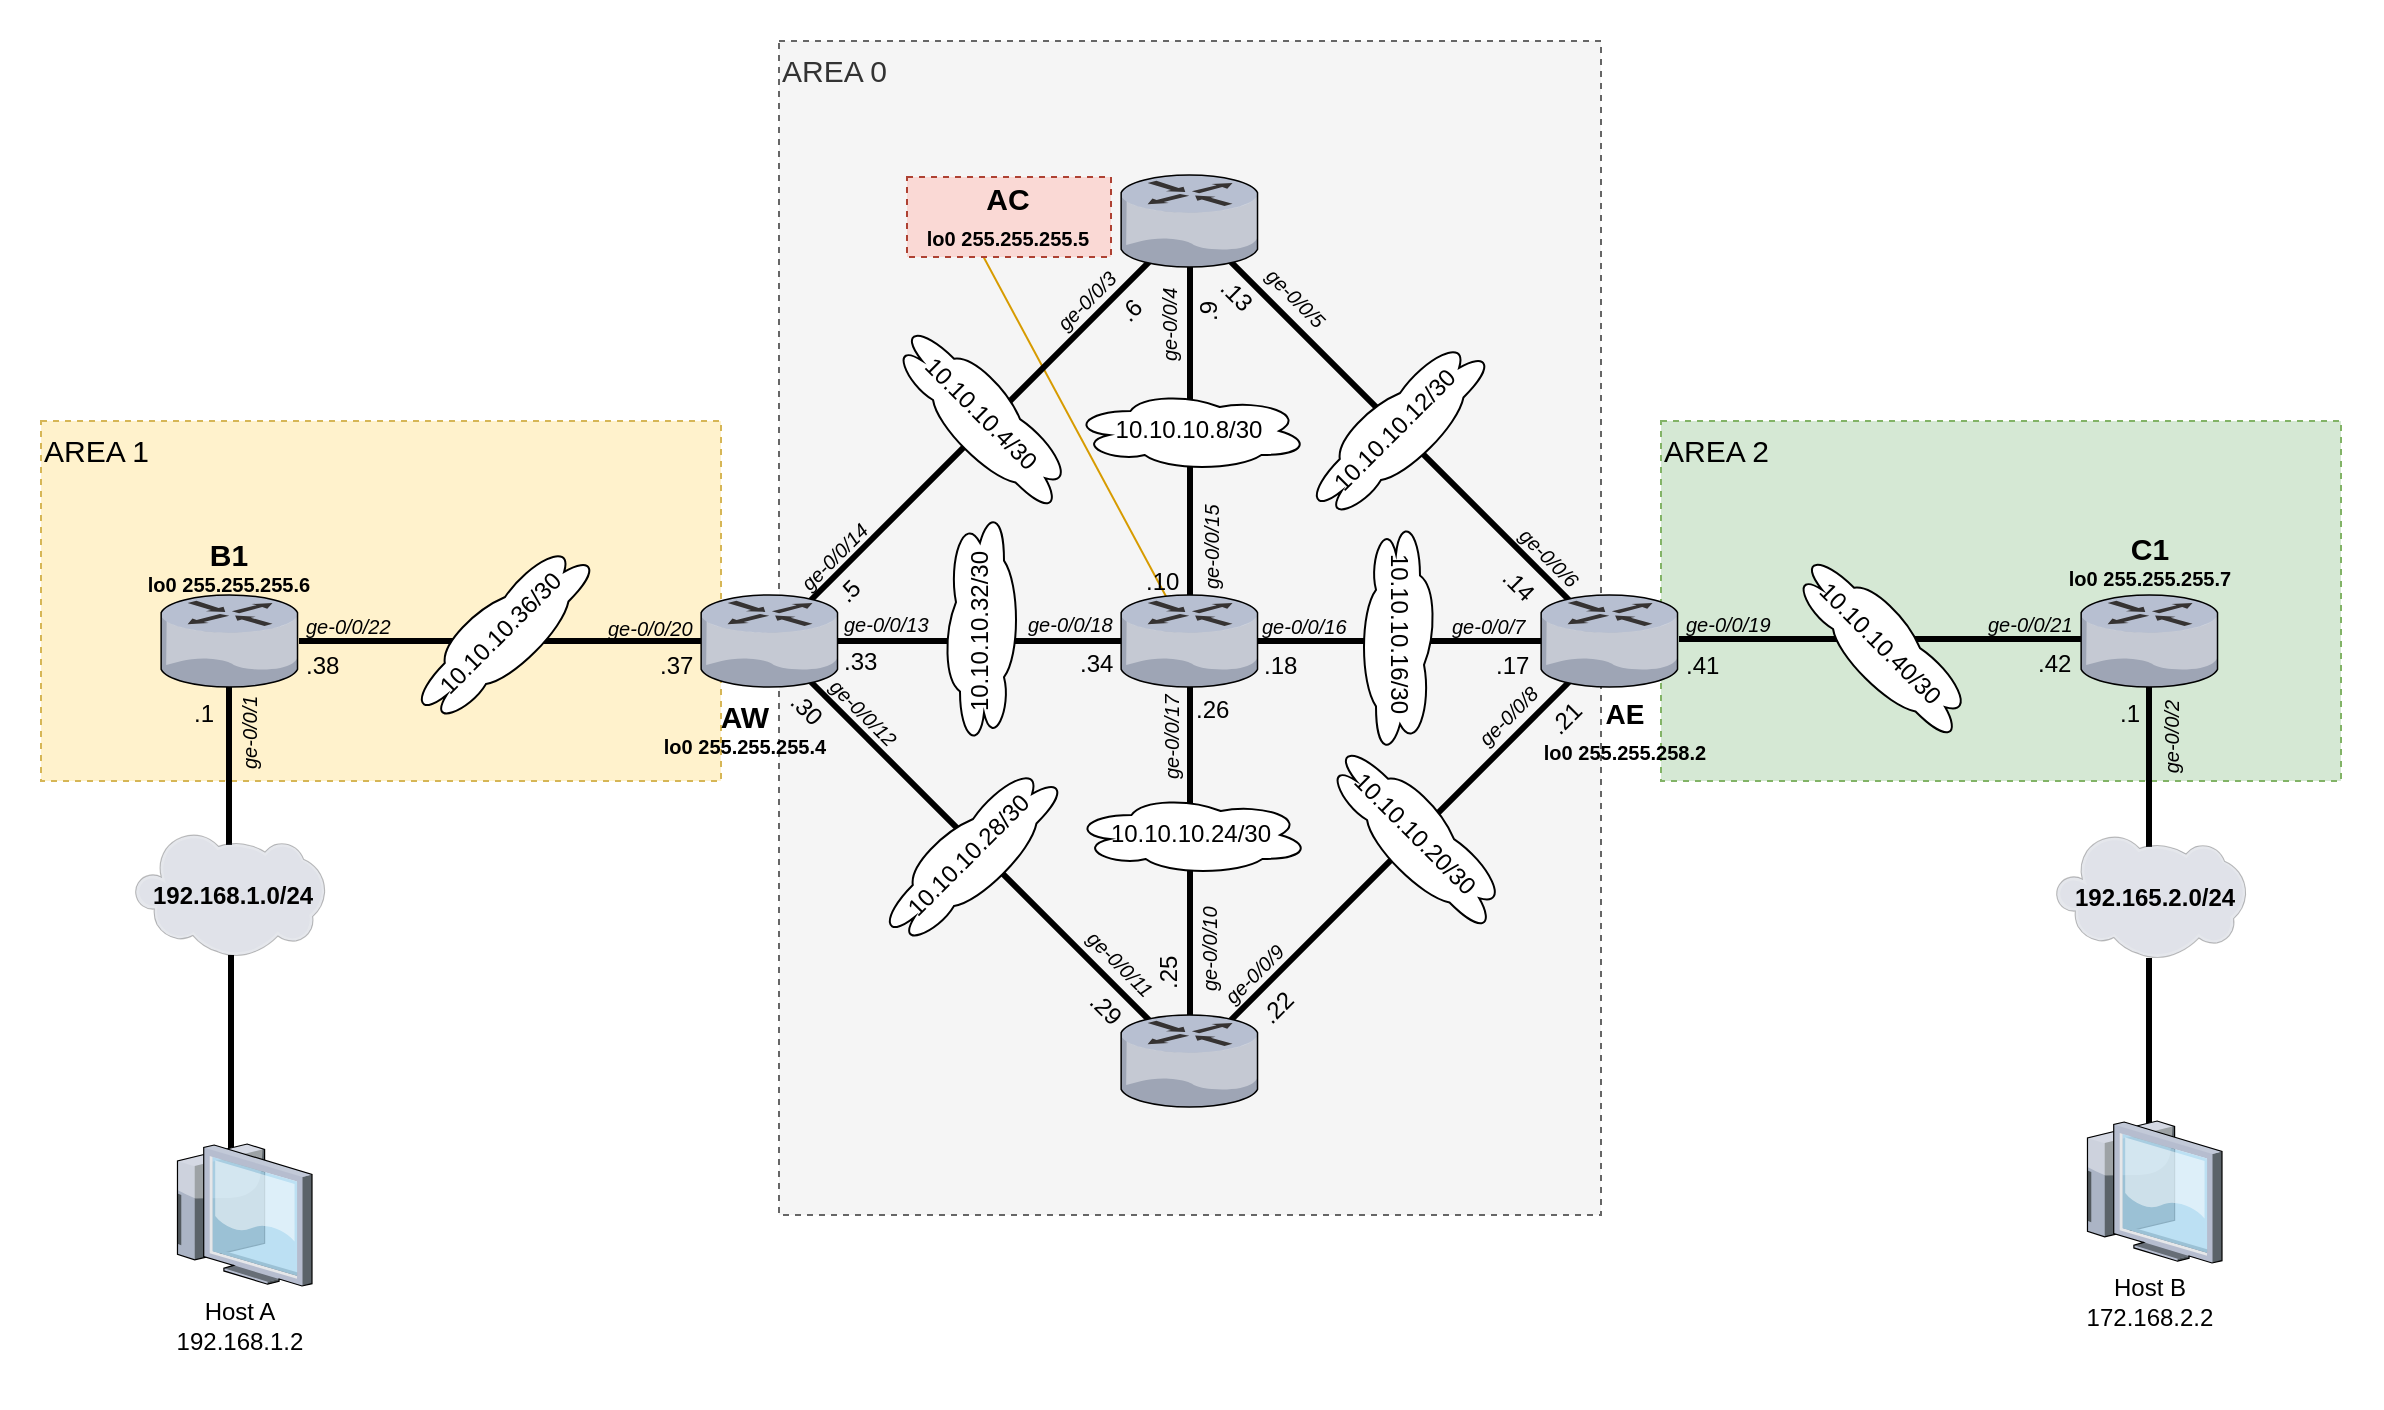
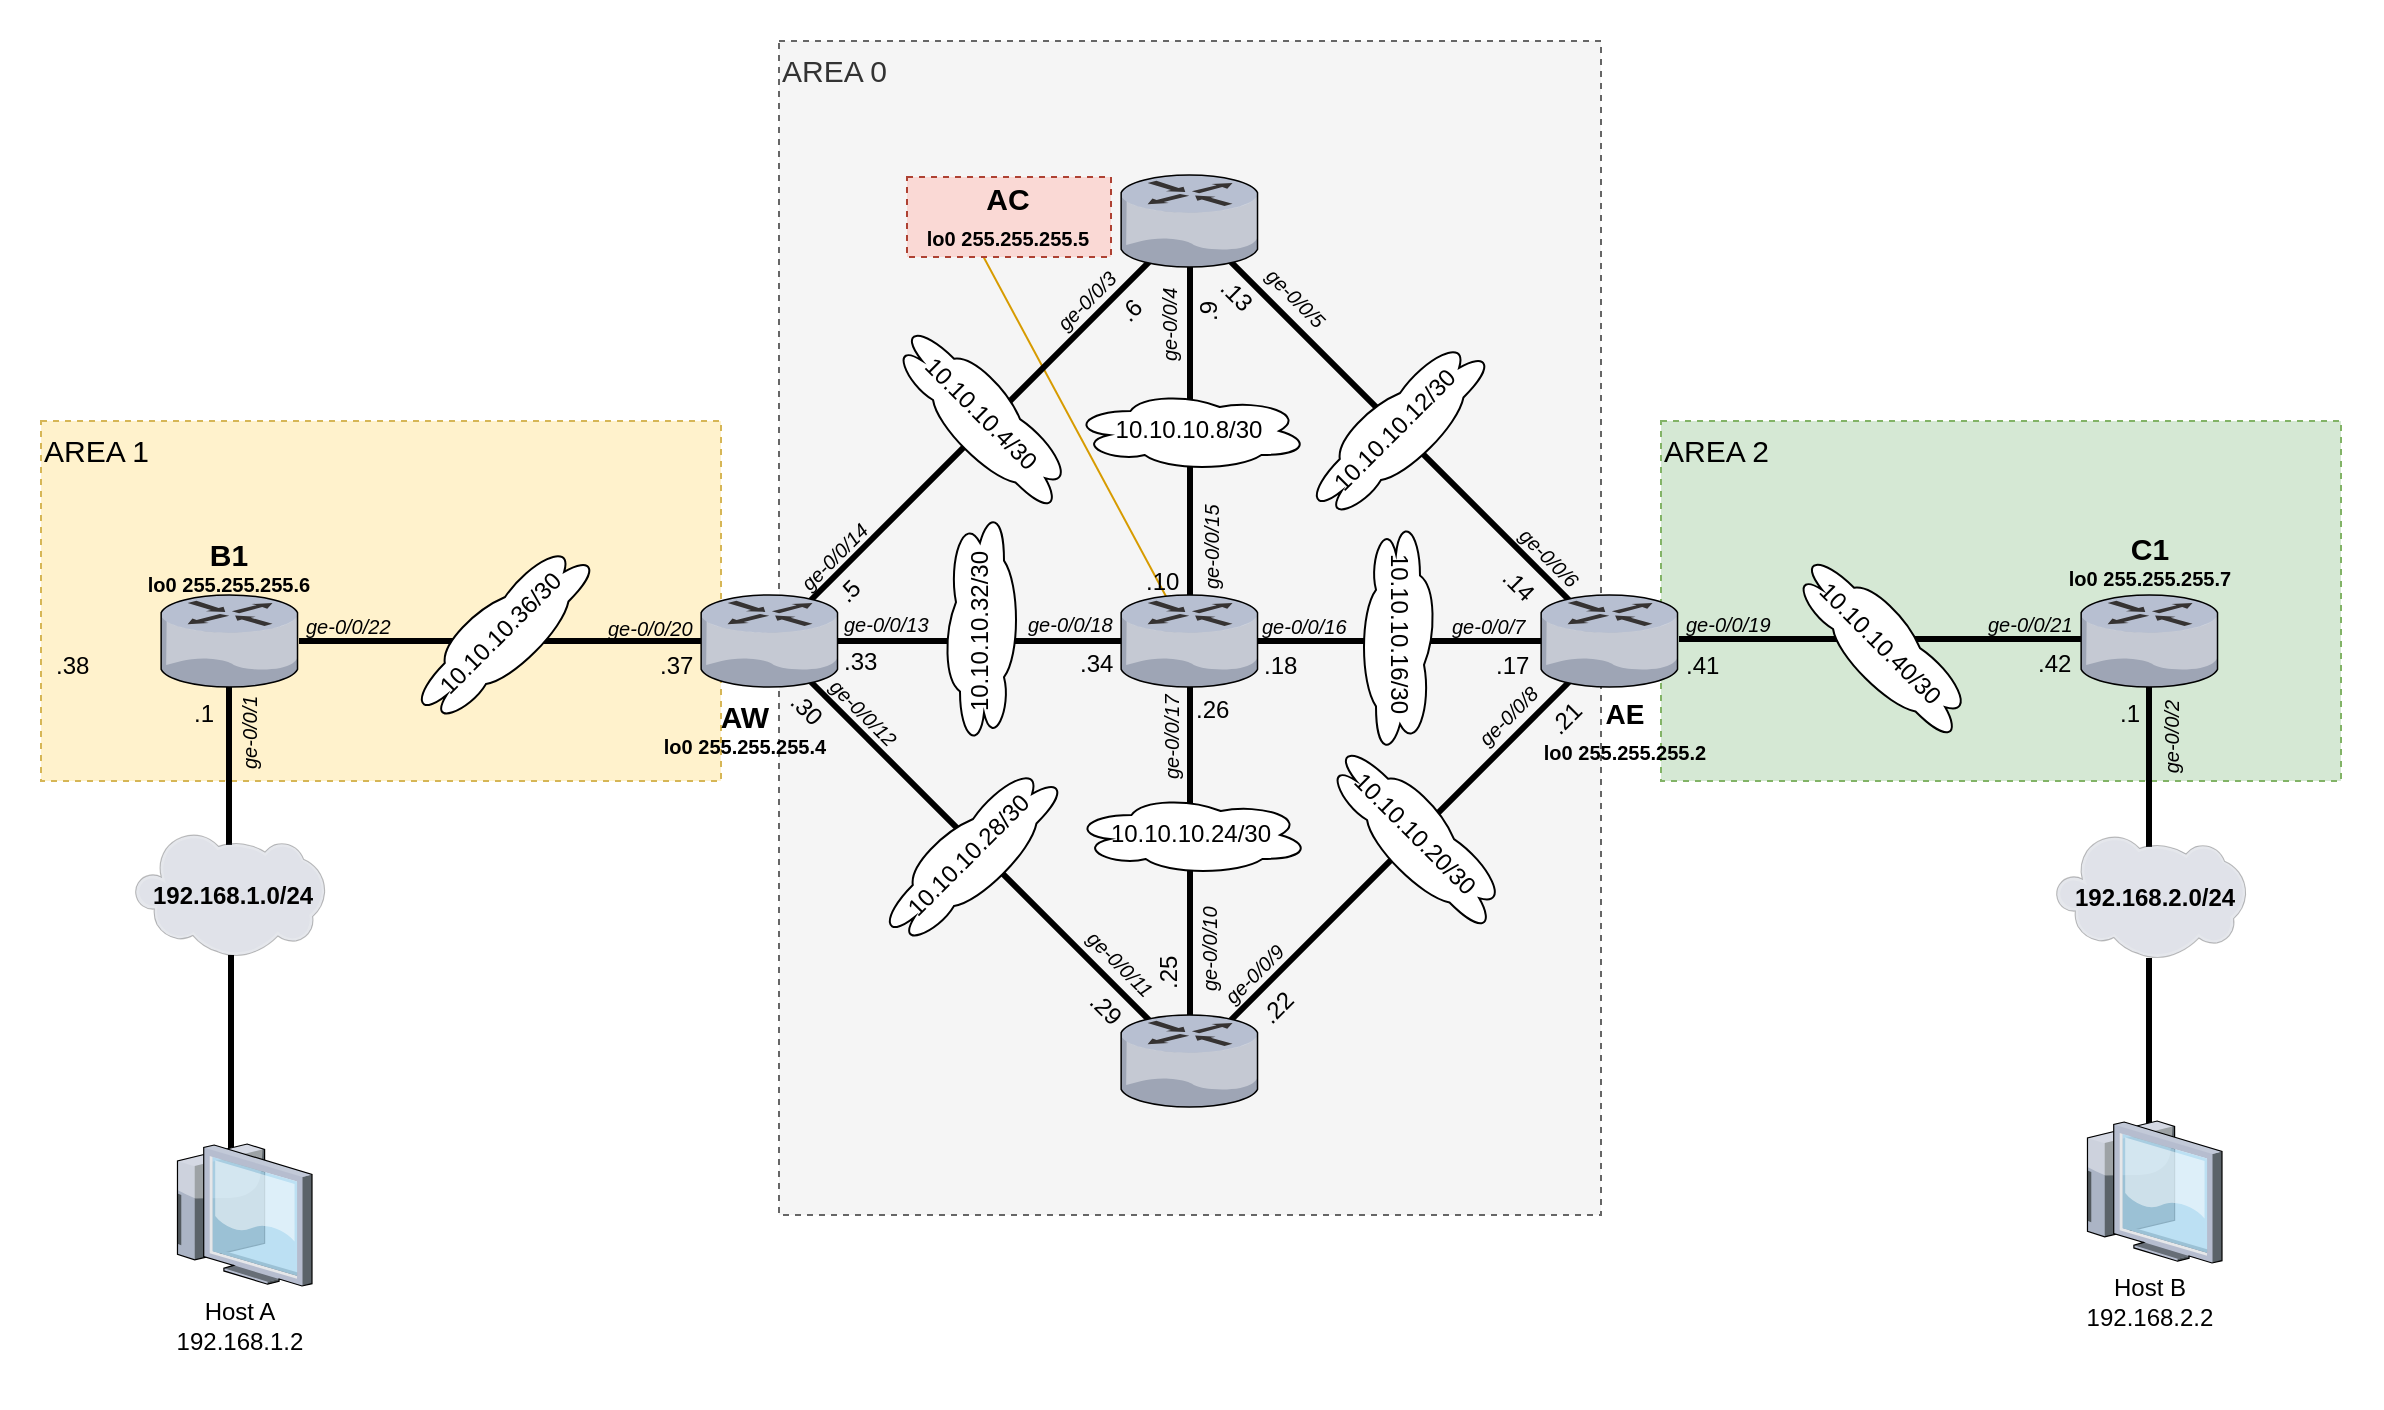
node ".38": moved (342, 666) -> (92, 666)
node "AE lo0 255.255.258.2": label "AE lo0 255.255.258.2" -> "AE lo0 255.255.255.2"
node "192.165.2.0/24": label "192.165.2.0/24" -> "192.168.2.0/24"
node "Host B 172.168.2.2": label "Host B 172.168.2.2" -> "Host B 192.168.2.2"
